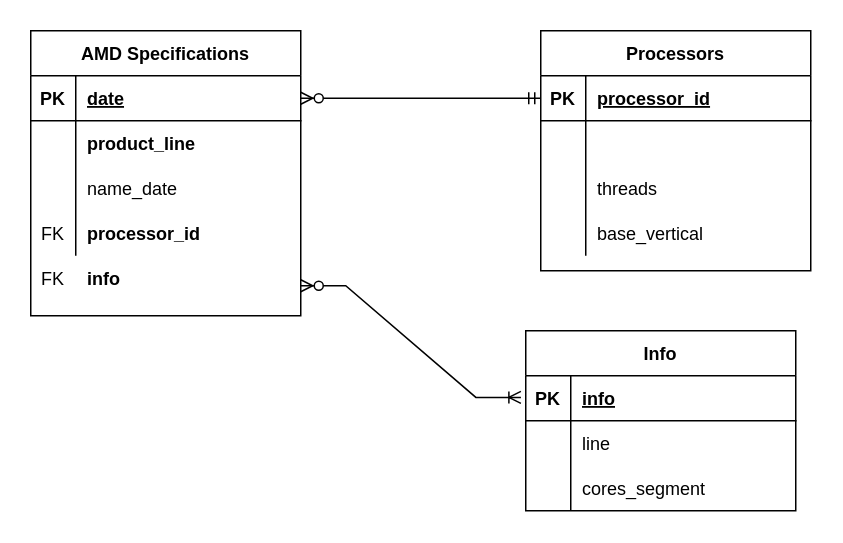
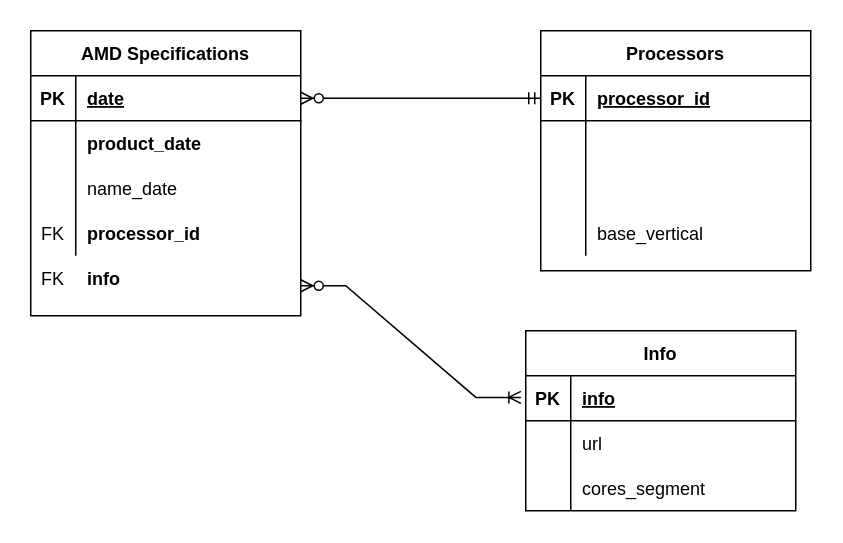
node "product_line": label "product_line" -> "product_date"
node "threads": removed
node "line": label "line" -> "url"
